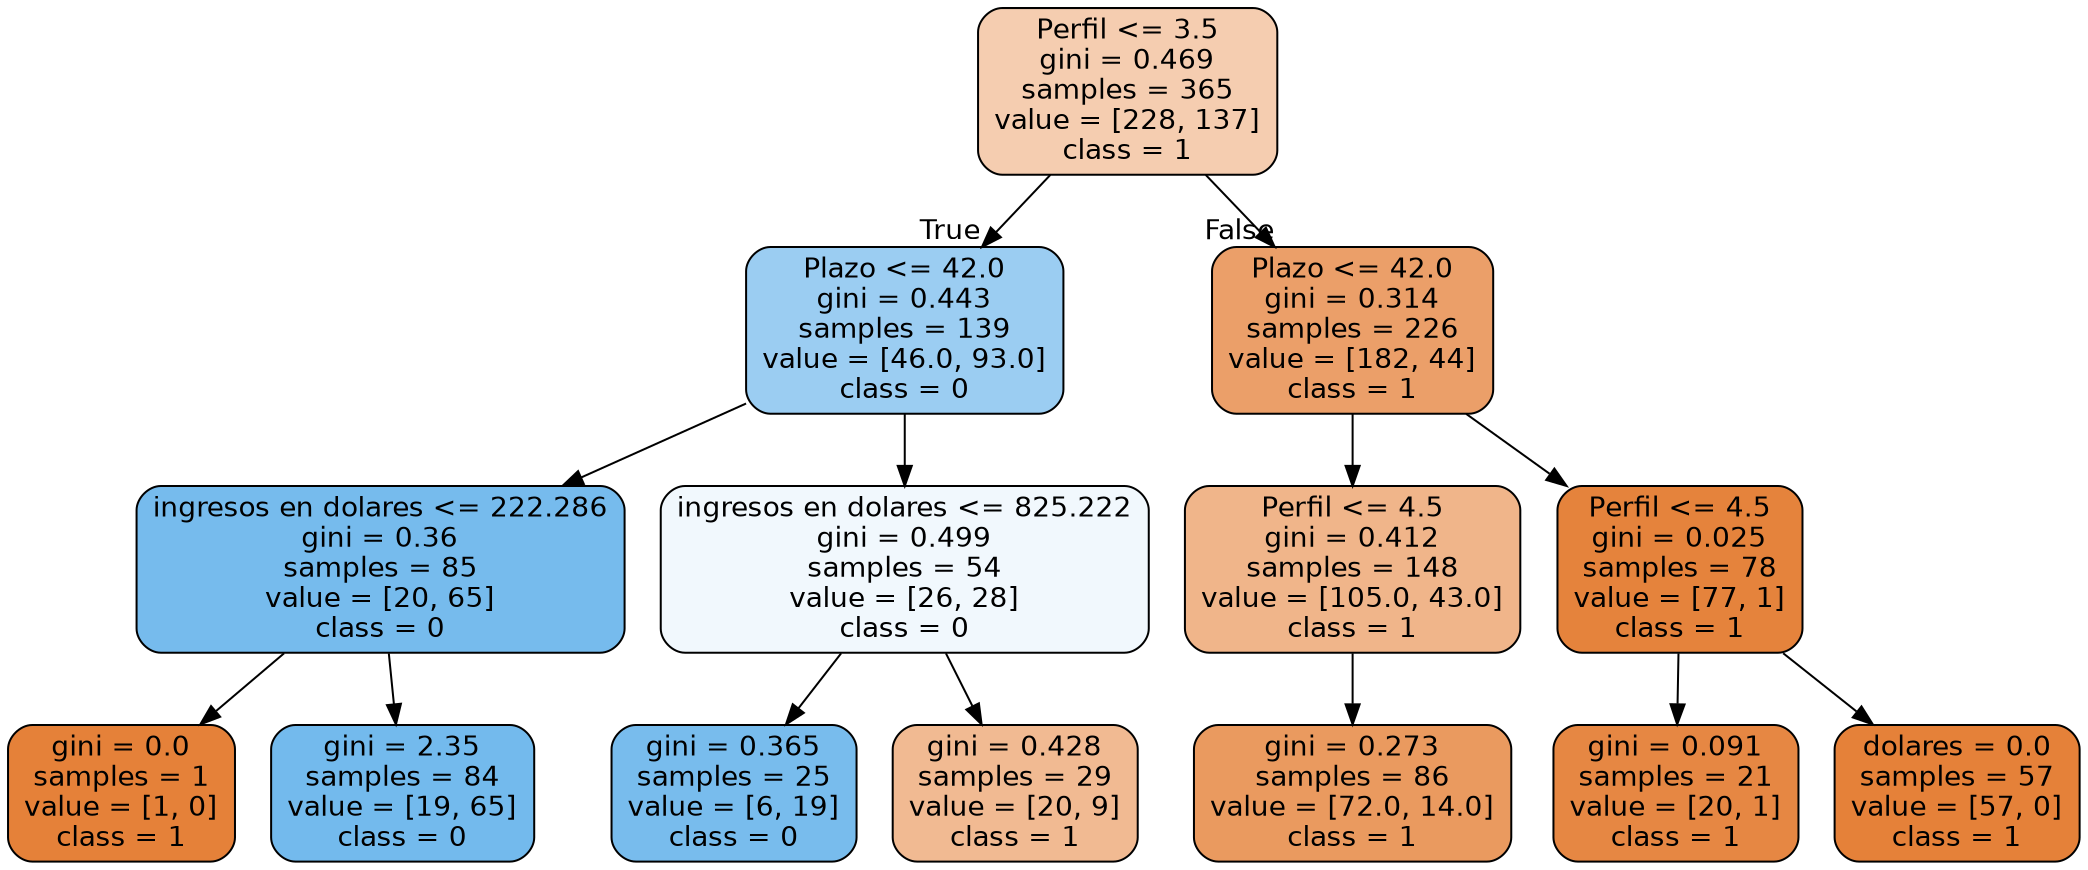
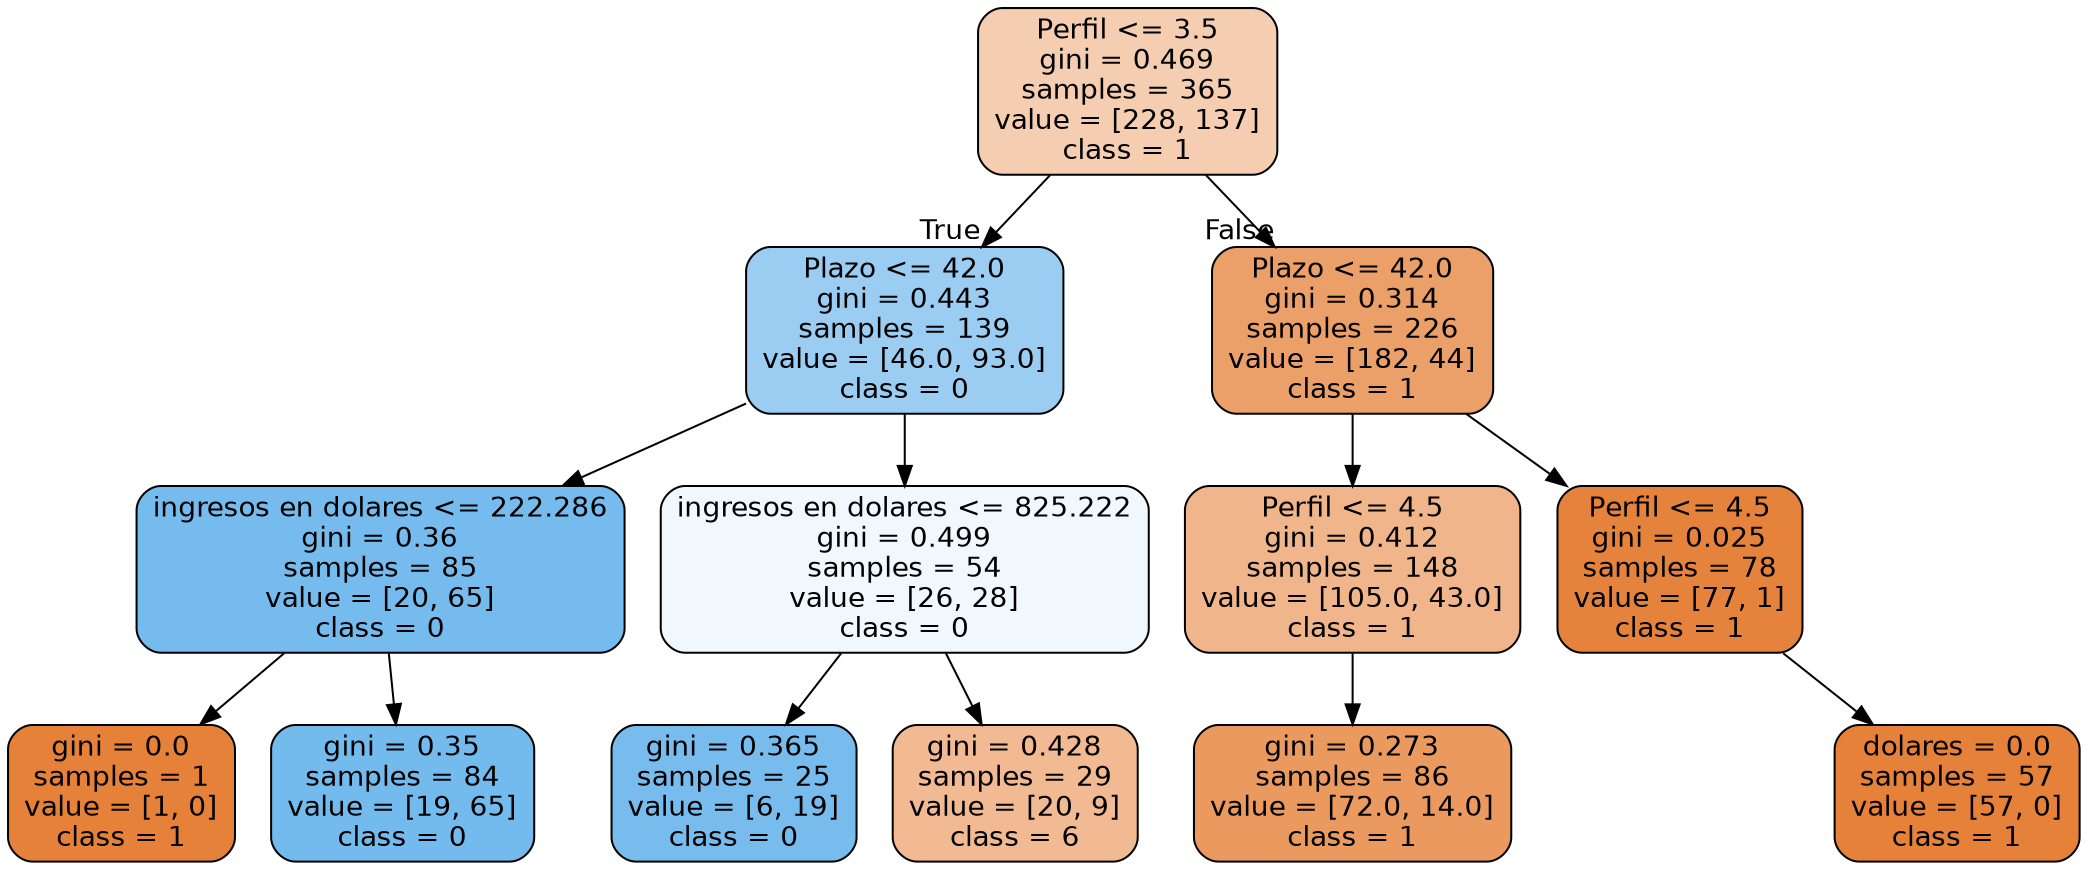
node "gini = 2.35 samples = 84 value = [19, 65] class = 0": label "gini = 2.35 samples = 84 value = [19, 65] class = 0" -> "gini = 0.35 samples = 84 value = [19, 65] class = 0"
node "gini = 0.428 samples = 29 value = [20, 9] class = 1": label "gini = 0.428 samples = 29 value = [20, 9] class = 1" -> "gini = 0.428 samples = 29 value = [20, 9] class = 6"
node "gini = 0.091 samples = 21 value = [20, 1] class = 1": removed
